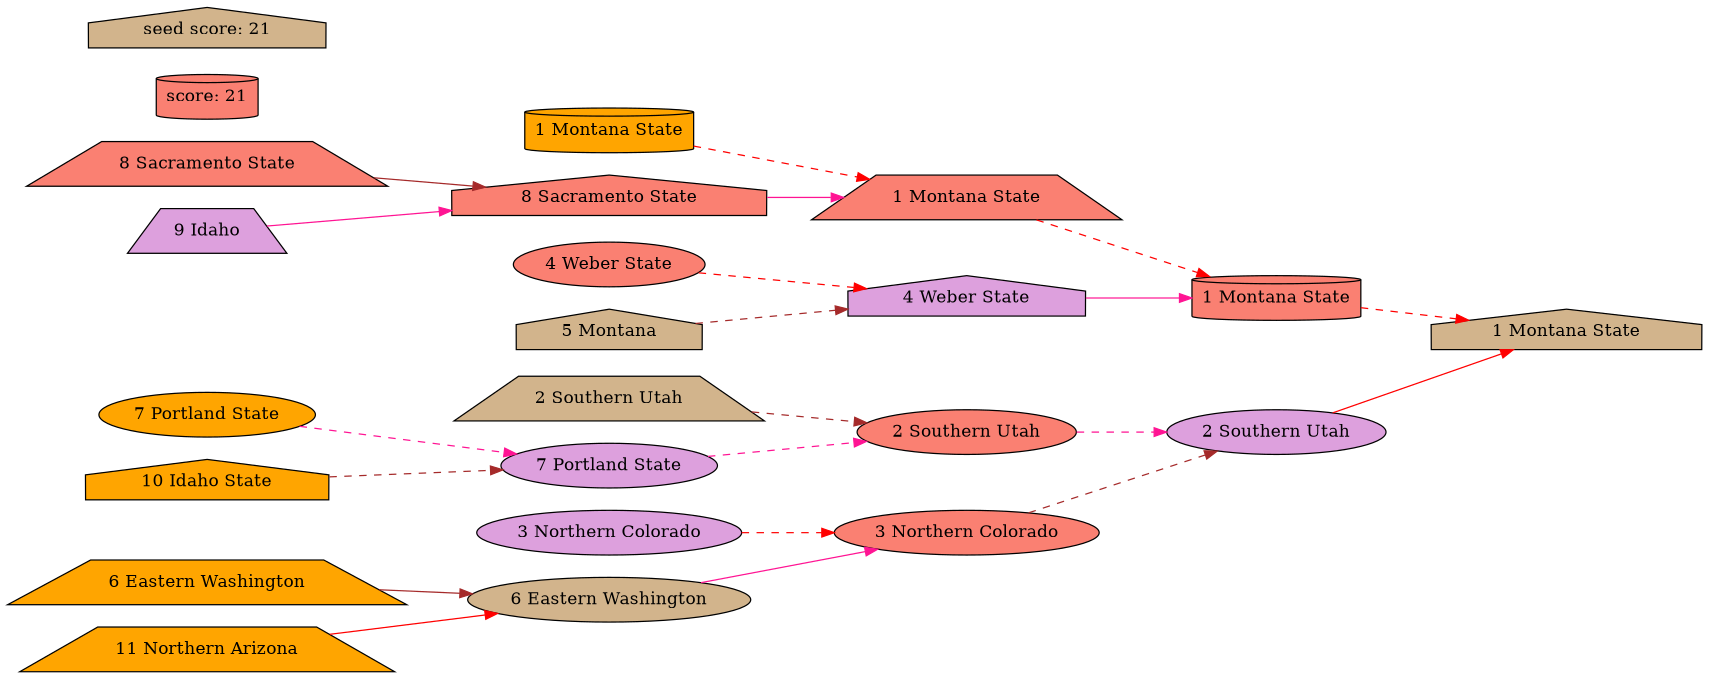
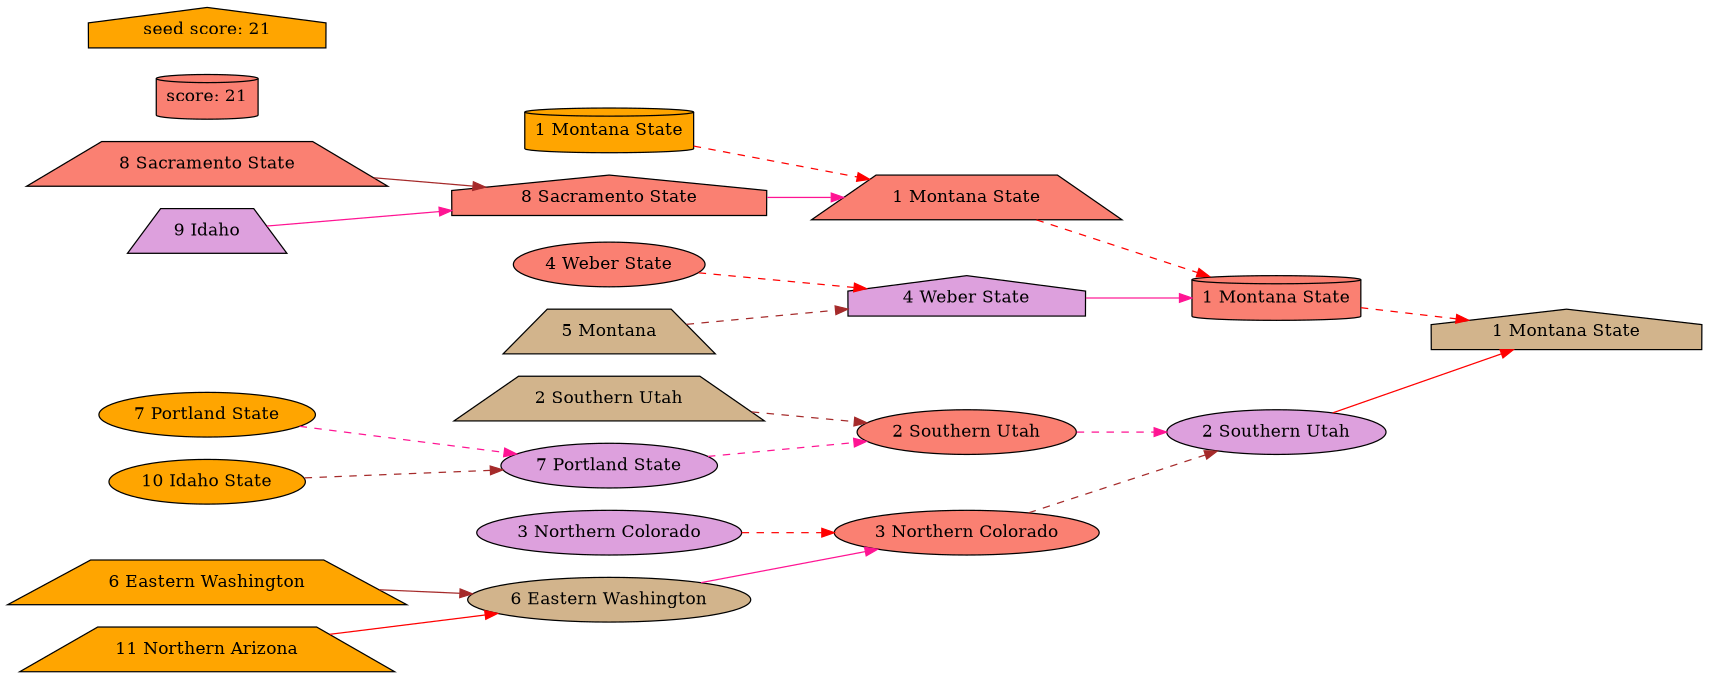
node "seed score: 21": fillcolor tan -> orange
node "5 Montana": shape house -> trapezium
node "10 Idaho State": shape house -> ellipse
